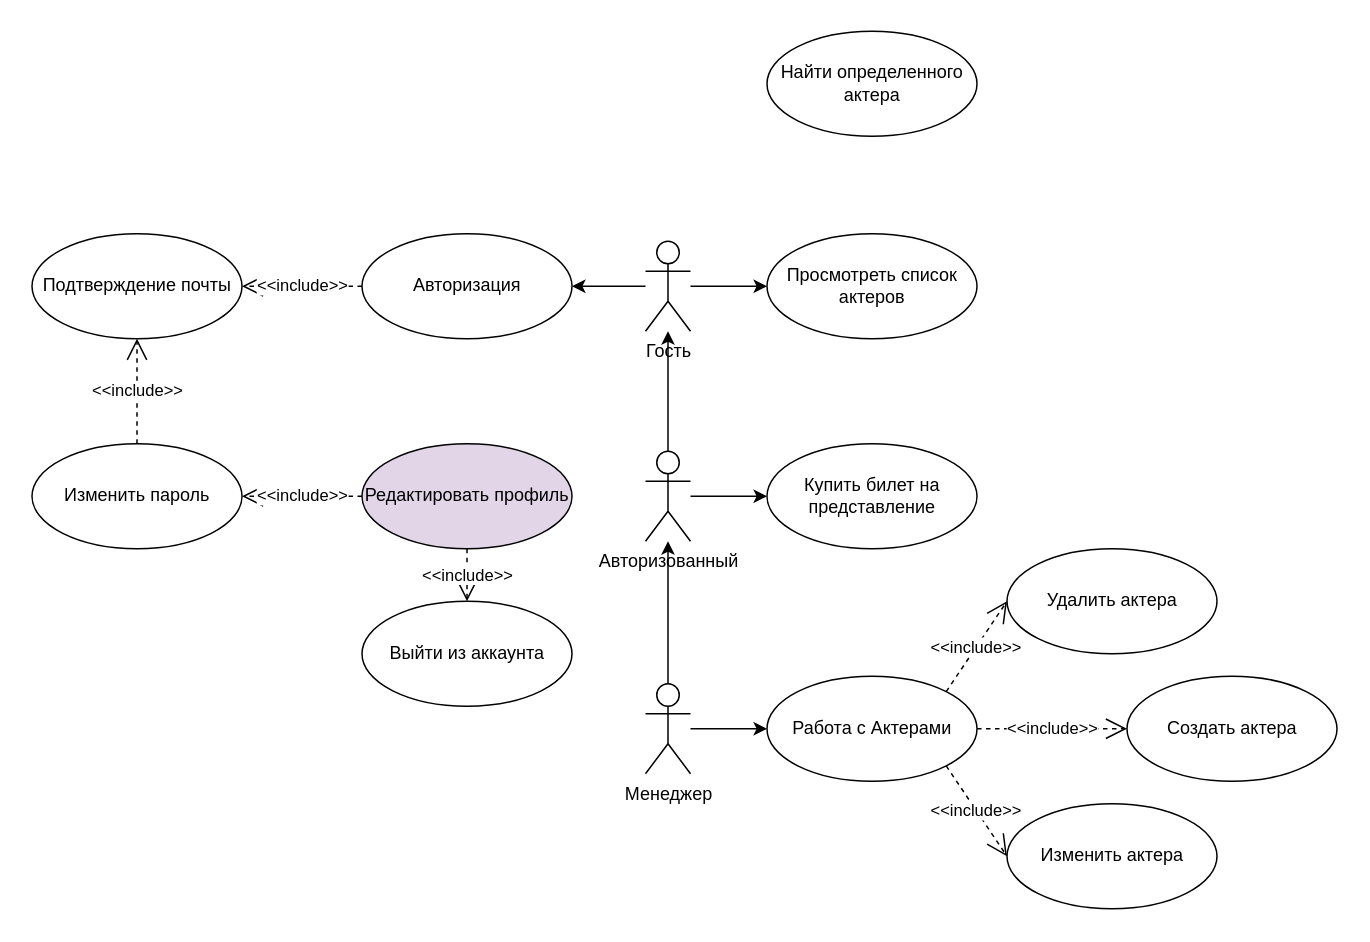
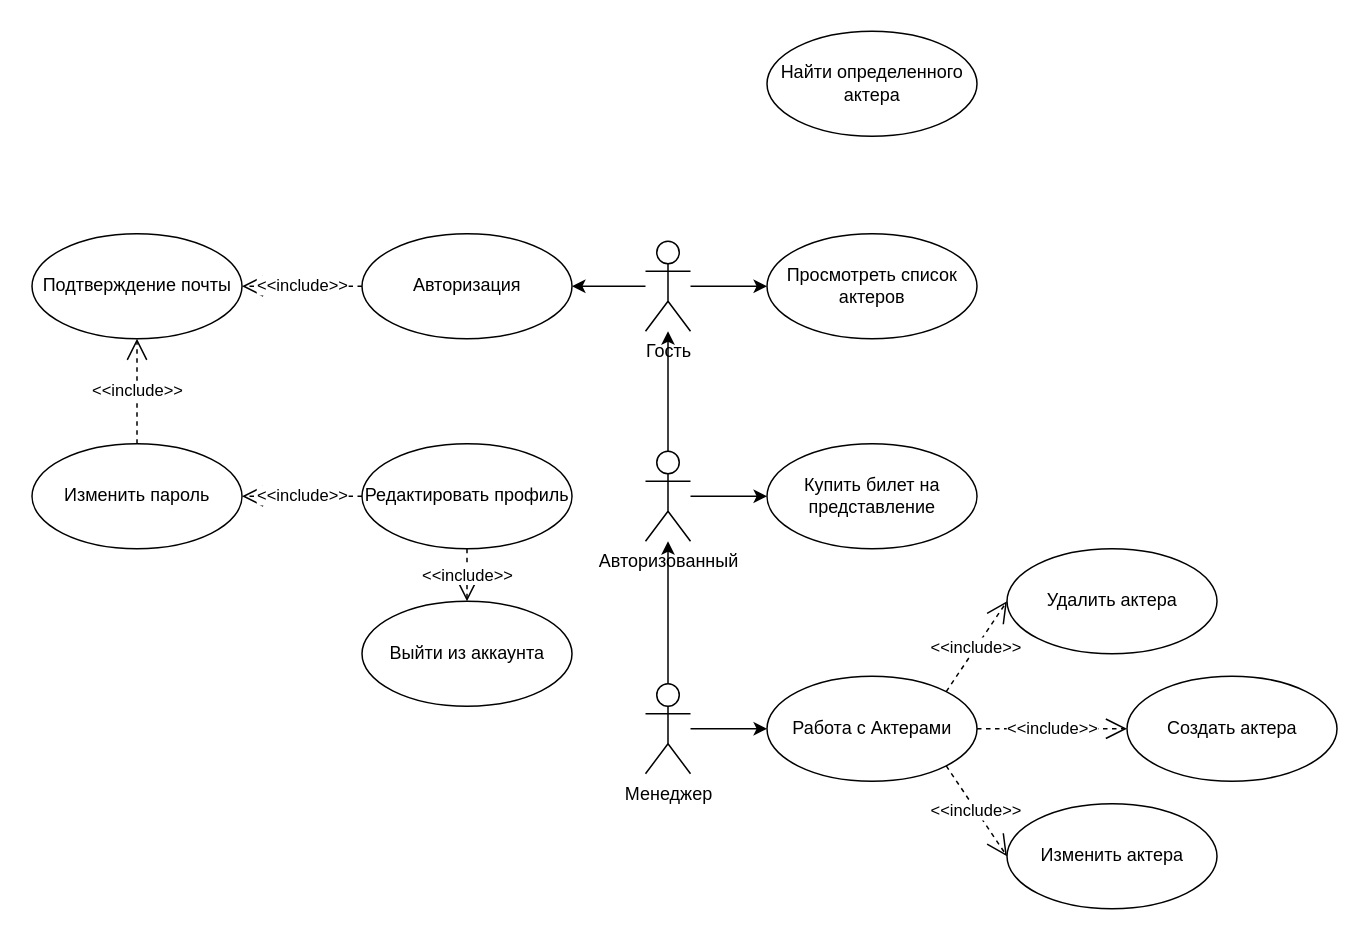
node "Редактировать профиль": fillcolor #e1d5e7 -> #ffffff
